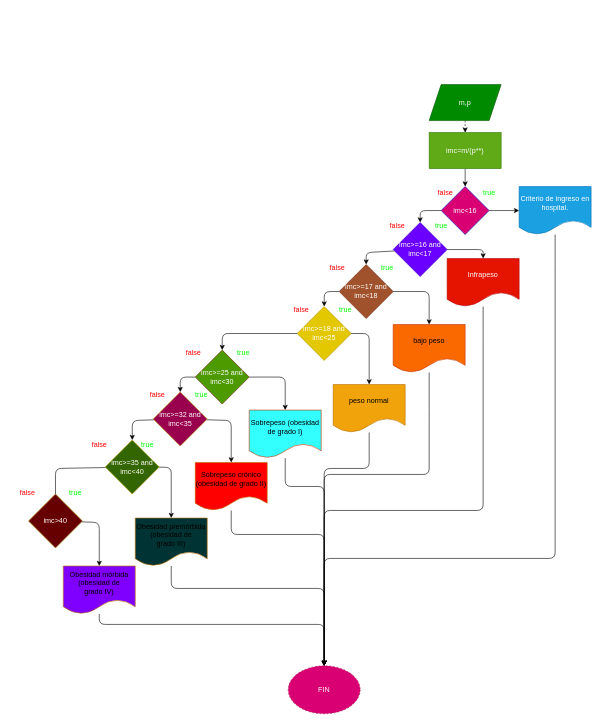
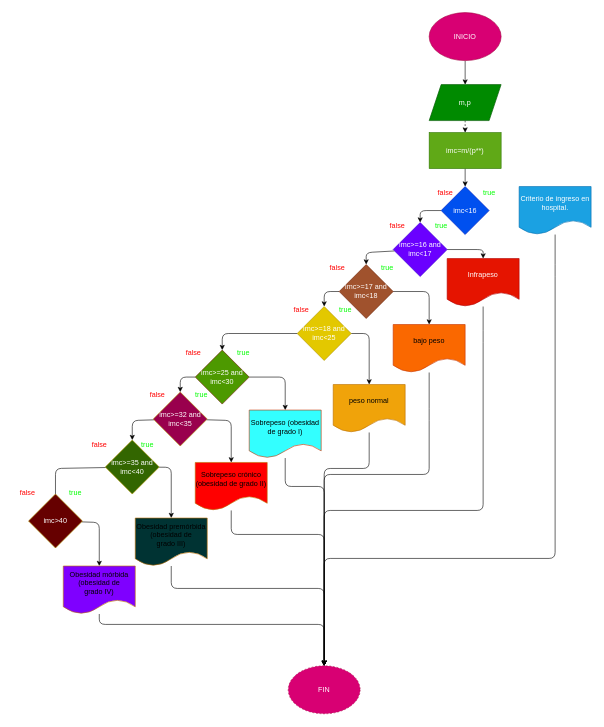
node "INICIO": added
edge "INICIO" -> "m,p": added
node "imc<16": fillcolor #d80073 -> #0050ef
edge "imc<16" -> "Criterio de ingreso en hospital.": removed
